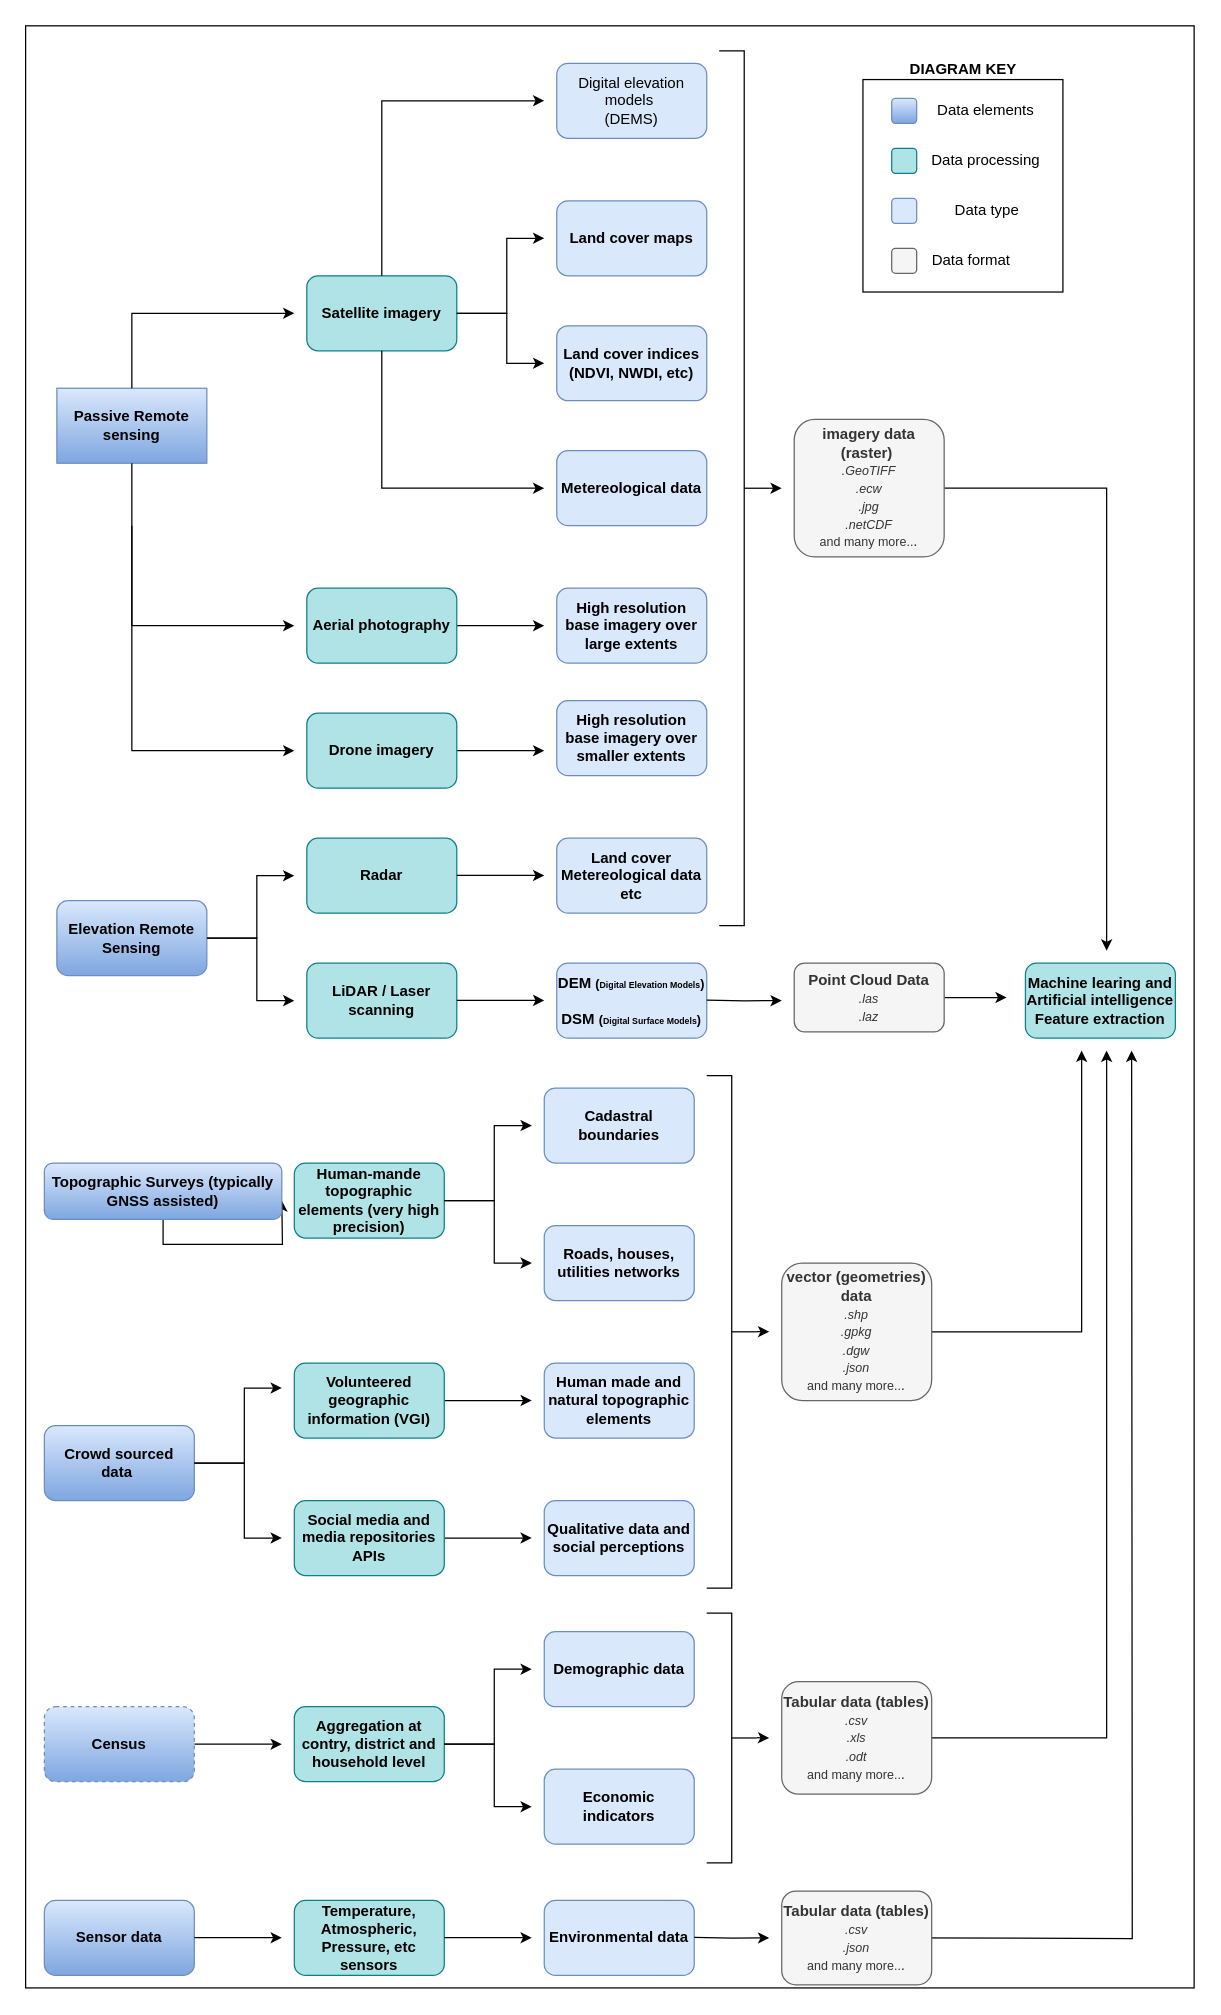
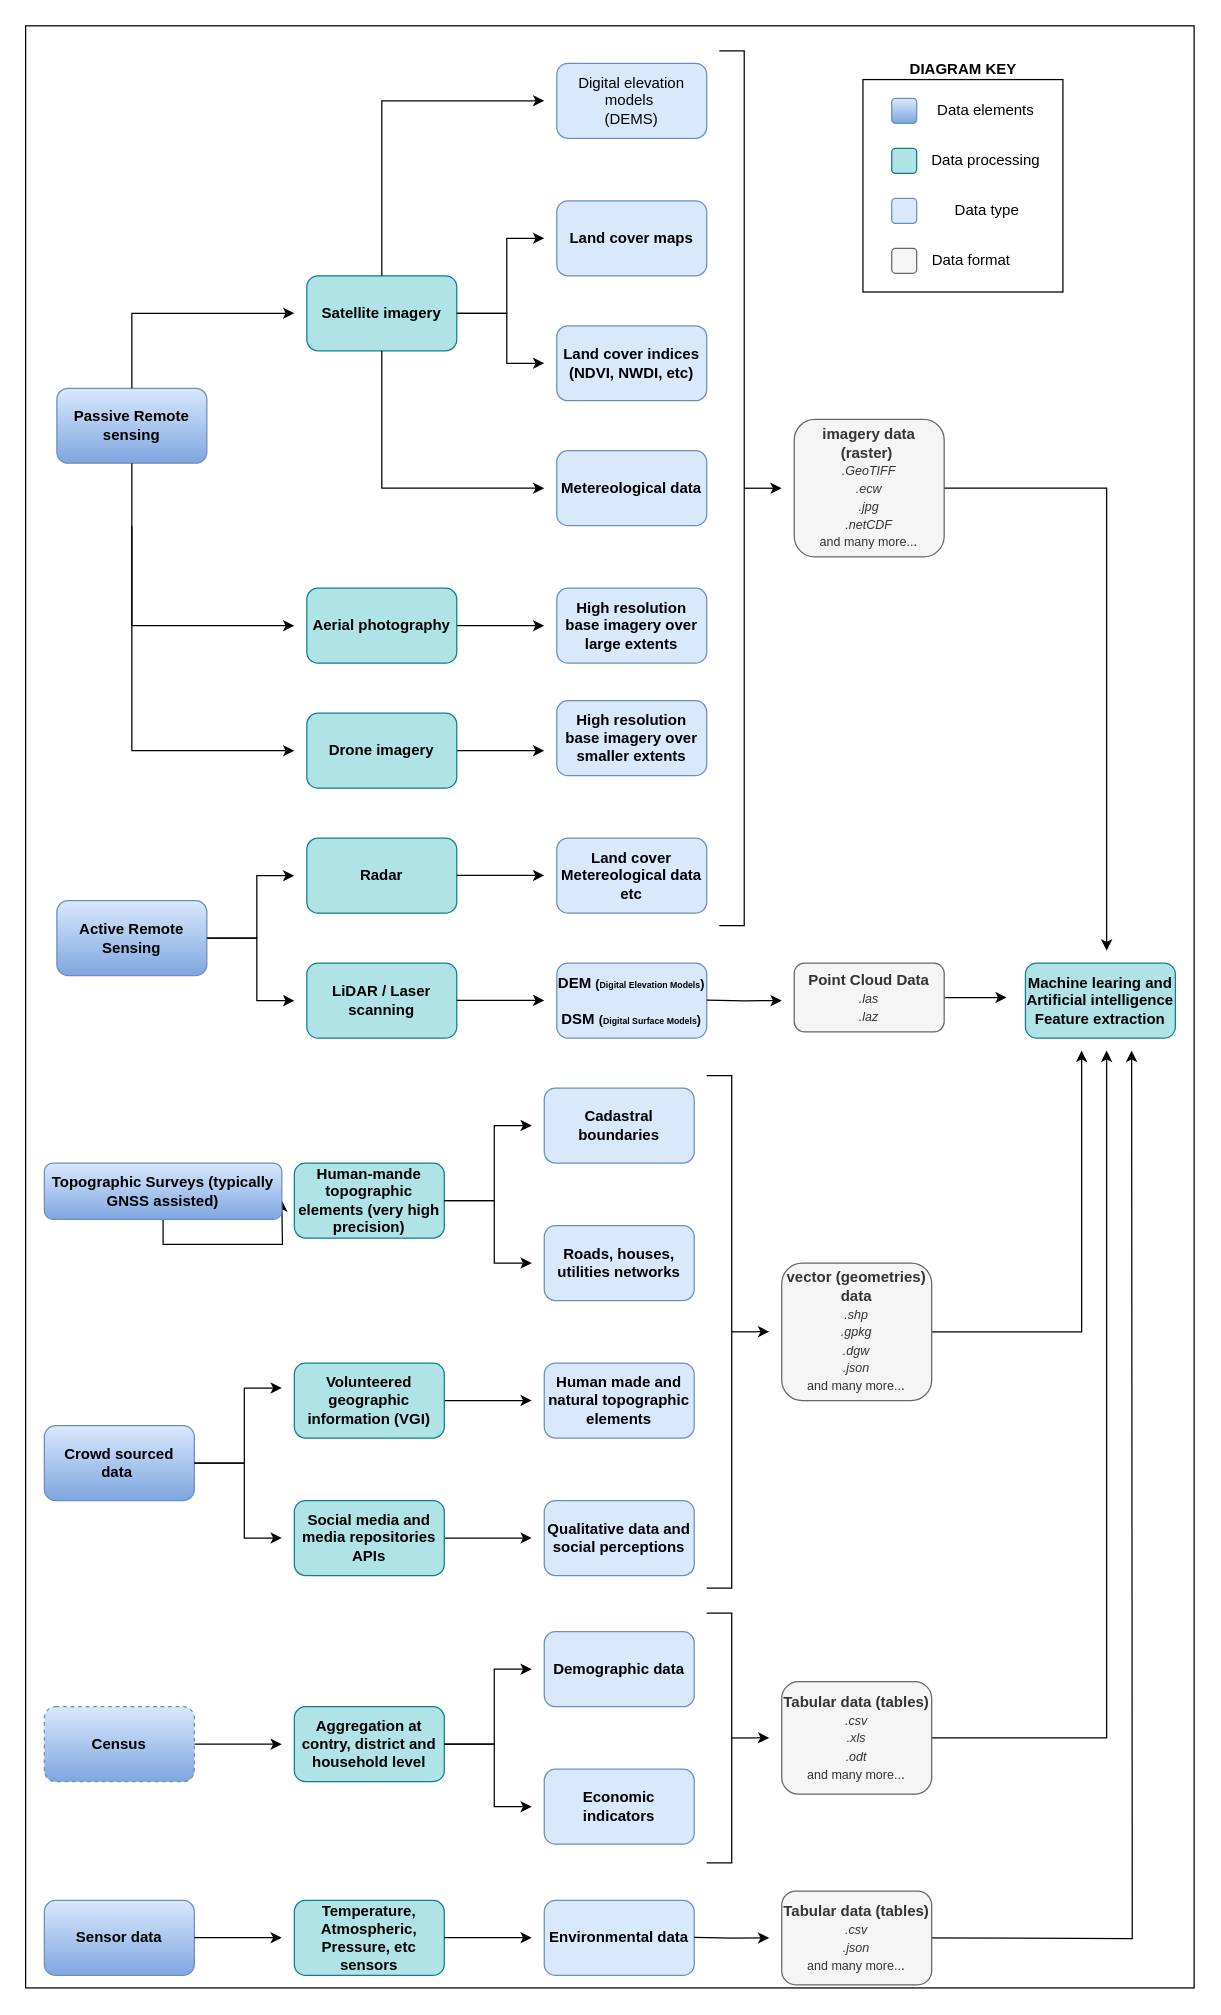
node "Passive Remote sensing": shape rectangle -> rounded rectangle
node "Elevation Remote Sensing": label "Elevation Remote Sensing" -> "Active Remote Sensing"
